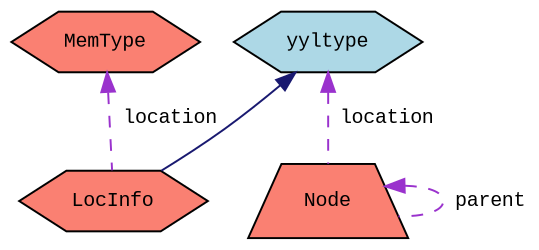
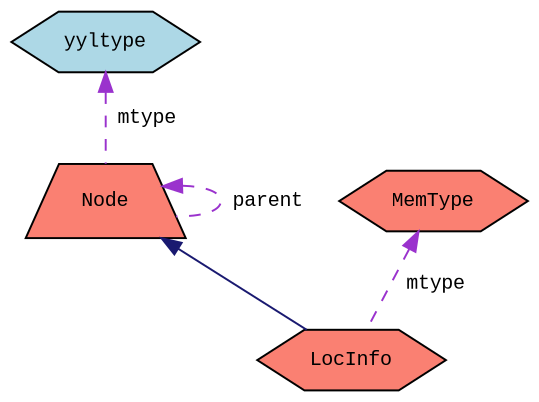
edge "LocInfo" -> "MemType": label " location" -> " mtype"
edge "Node" -> "yyltype": label " location" -> " mtype"
edge "LocInfo" -> "yyltype": now "LocInfo" -> "Node"
